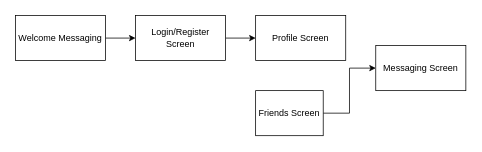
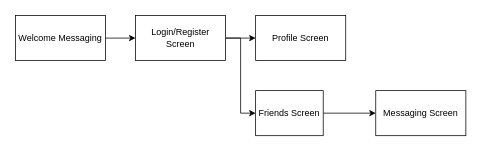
node "Messaging Screen": moved (420, 68) -> (420, 113)
edge "Login/Register Screen" -> "Friends Screen": added
